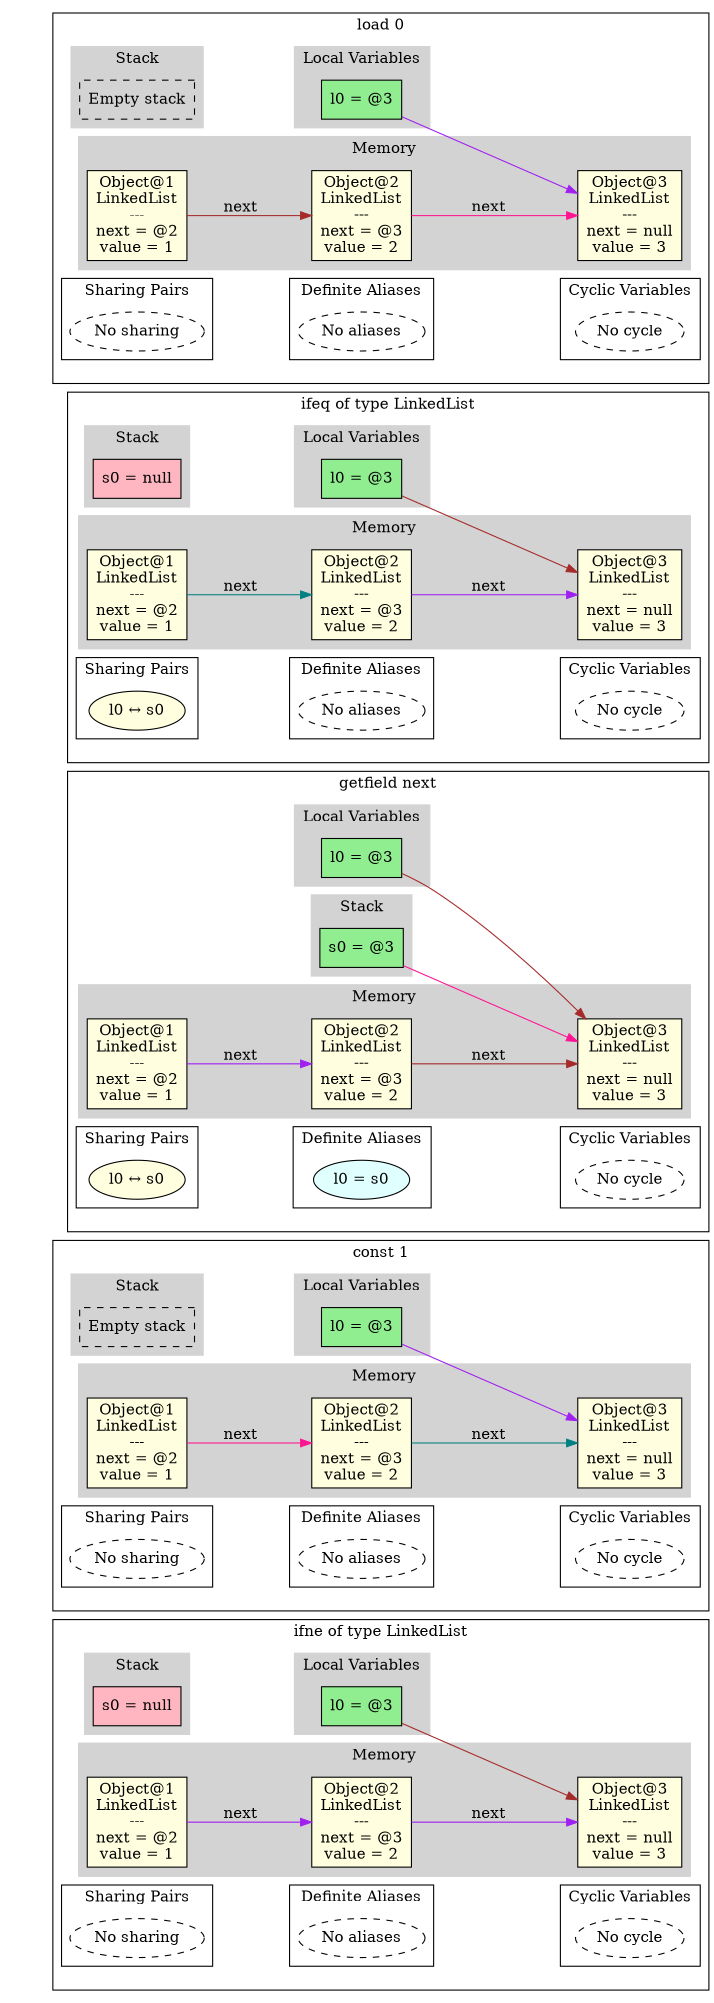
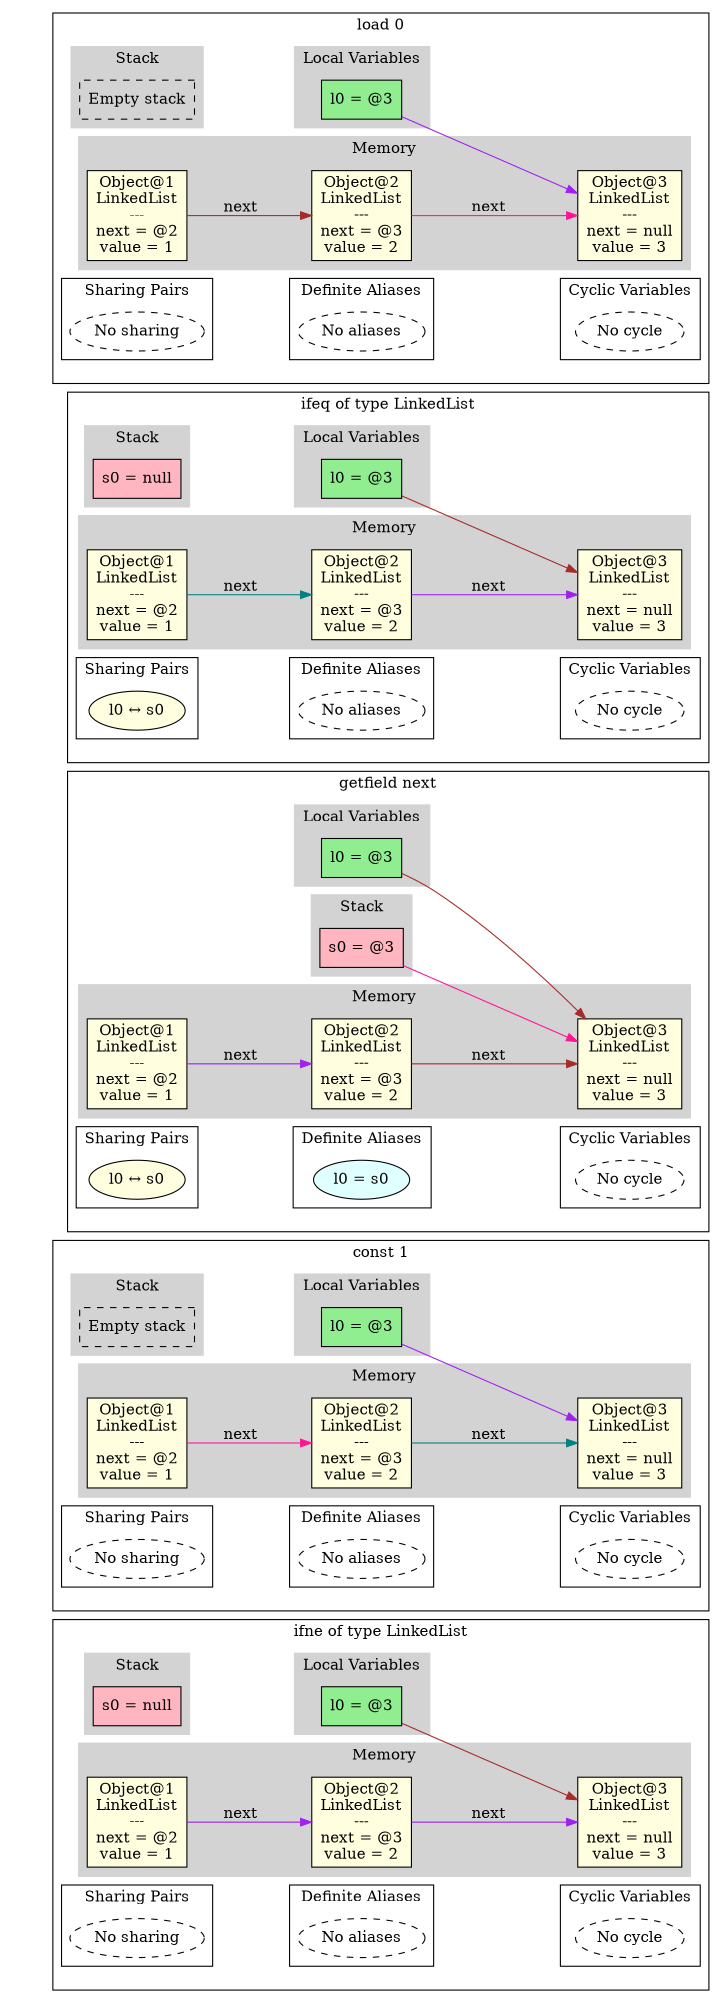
node "s0 = @3": fillcolor lightgreen -> lightpink
